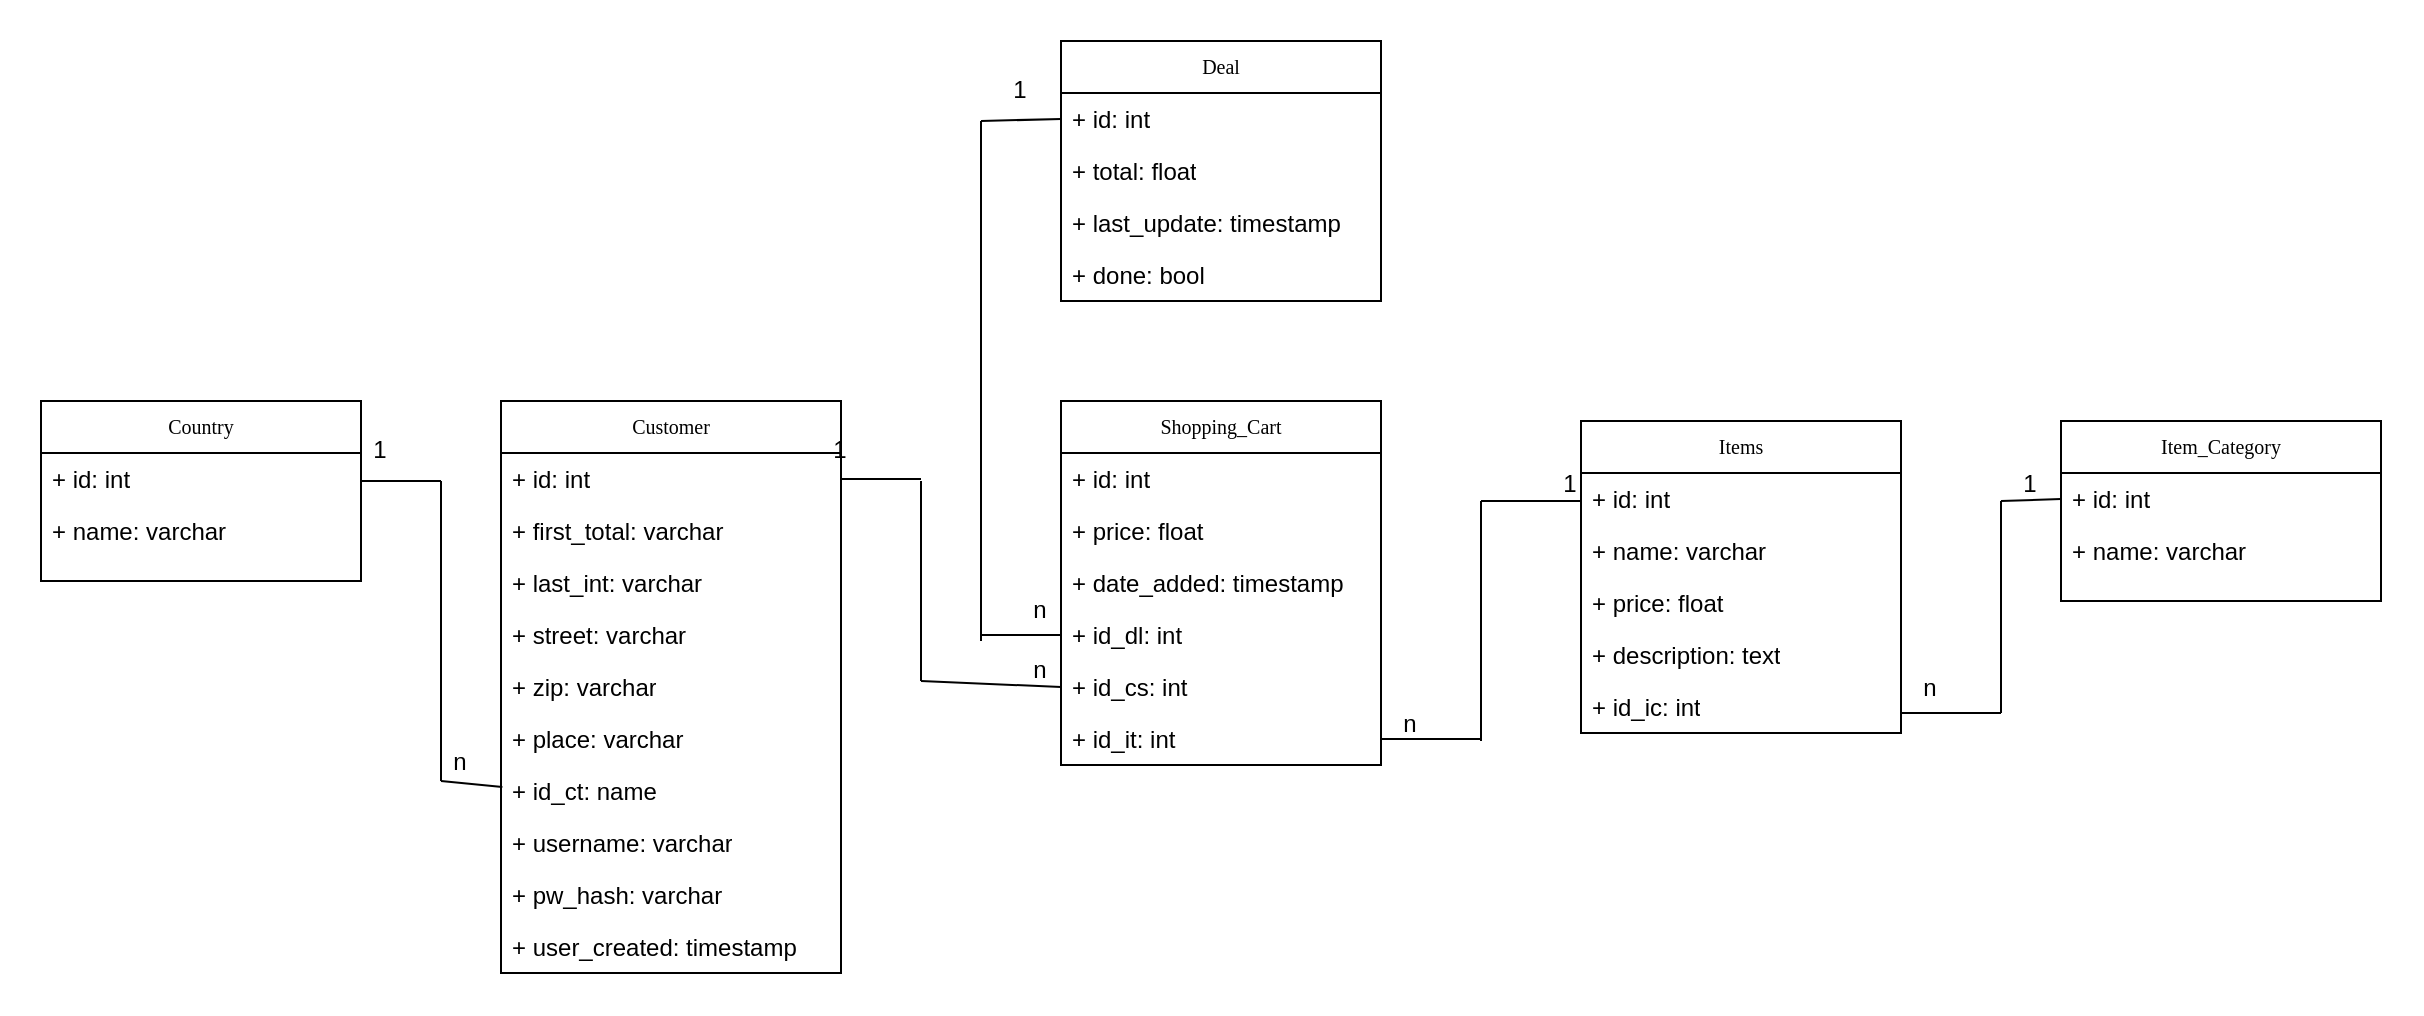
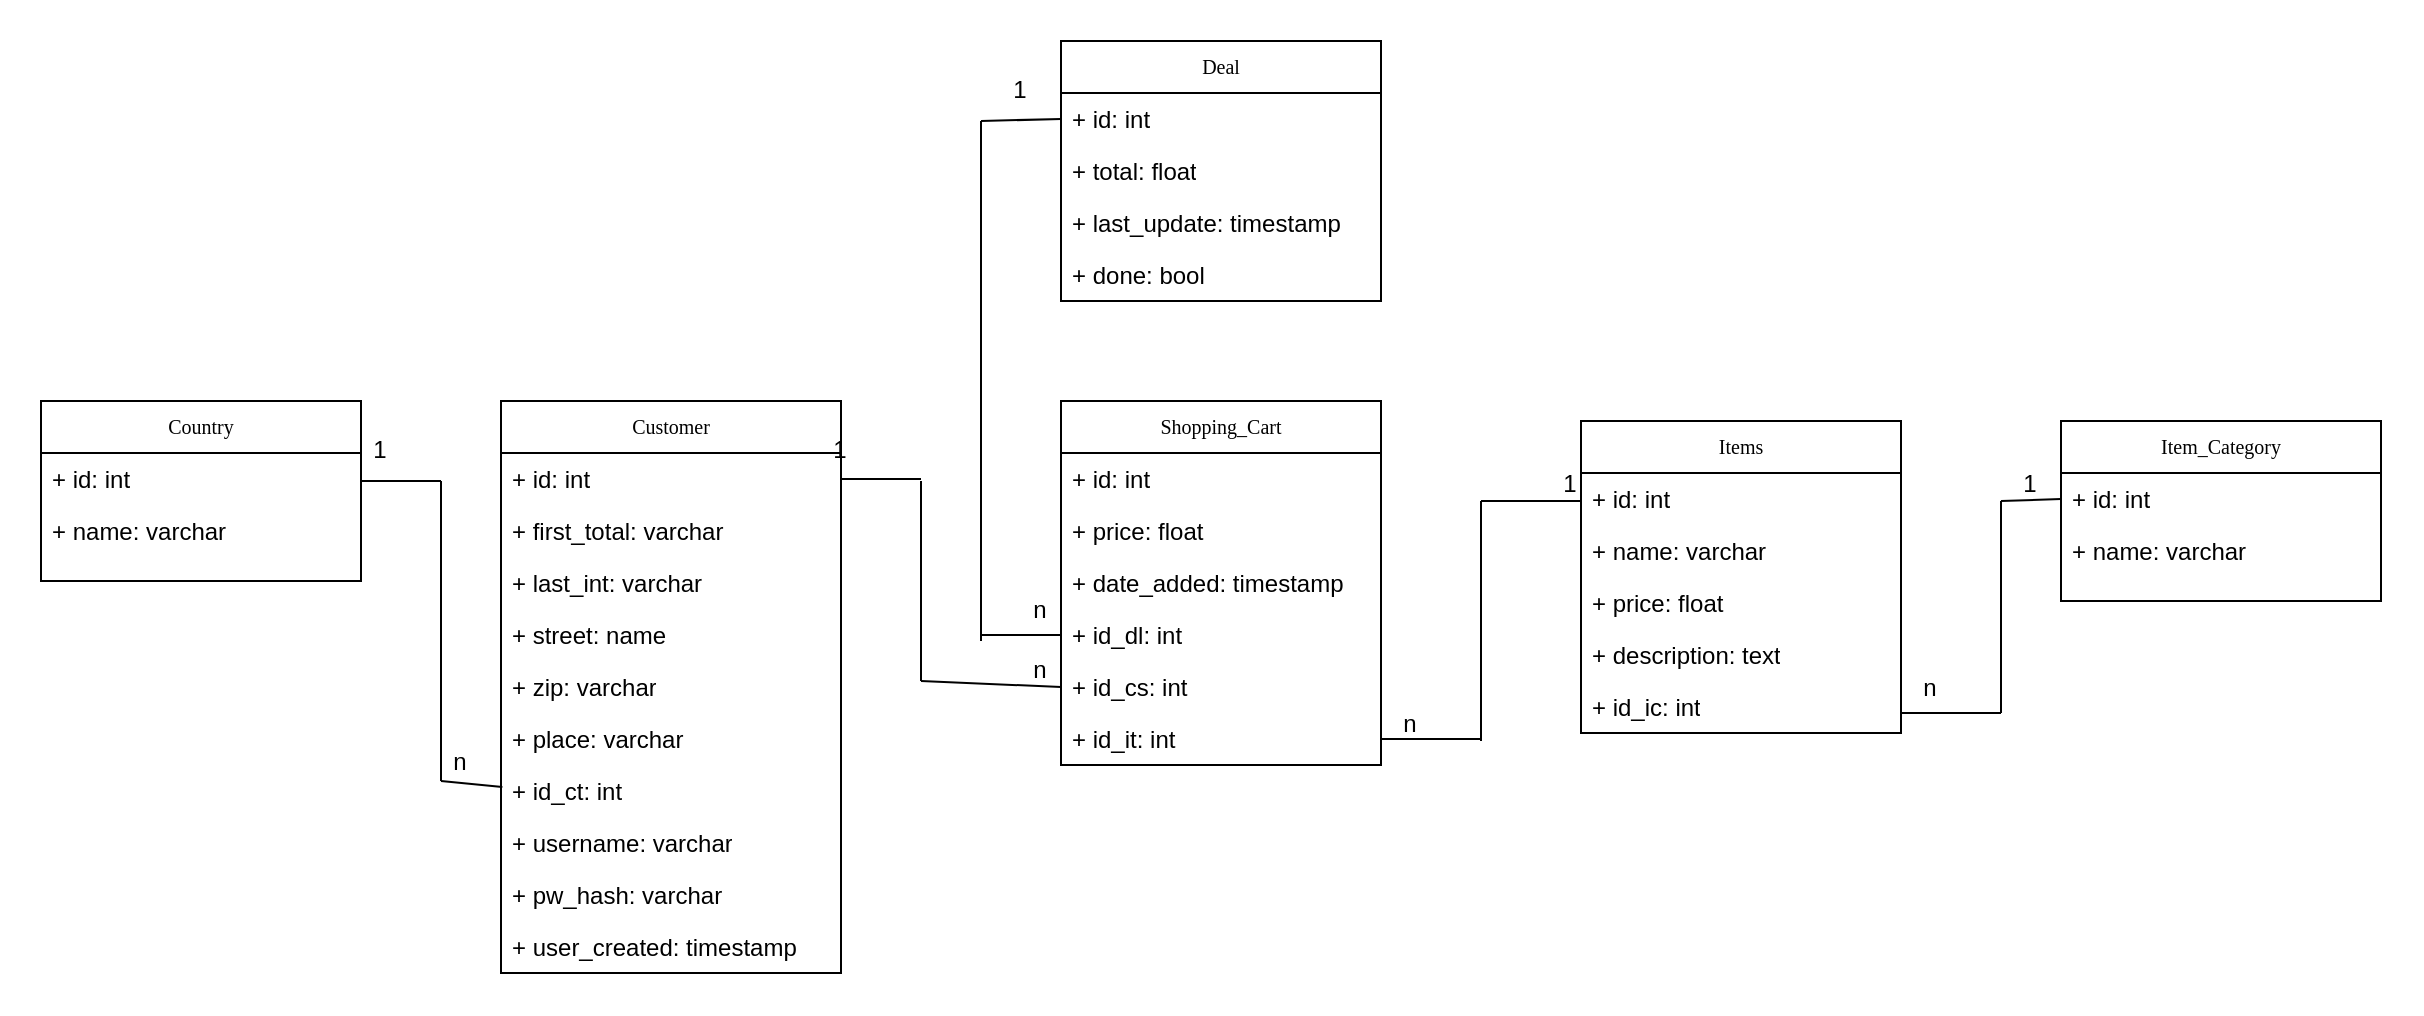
node "+ street: varchar": label "+ street: varchar" -> "+ street: name"
node "+ id_ct: name": label "+ id_ct: name" -> "+ id_ct: int"
